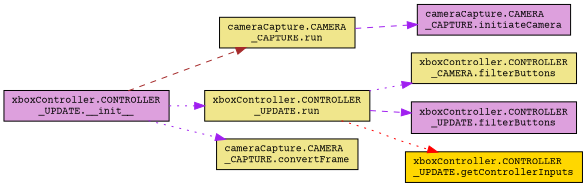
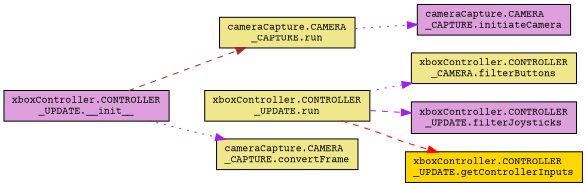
edge "cameraCapture.CAMERA _CAPTURE.run" -> "cameraCapture.CAMERA _CAPTURE.initiateCamera": style dashed -> dotted
edge "xboxController.CONTROLLER _UPDATE.__init__" -> "xboxController.CONTROLLER _UPDATE.run": removed
node "xboxController.CONTROLLER _UPDATE.filterButtons": label "xboxController.CONTROLLER _UPDATE.filterButtons" -> "xboxController.CONTROLLER _UPDATE.filterJoysticks"
edge "xboxController.CONTROLLER _UPDATE.run" -> "xboxController.CONTROLLER _UPDATE.getControllerInputs": style dotted -> dashed
